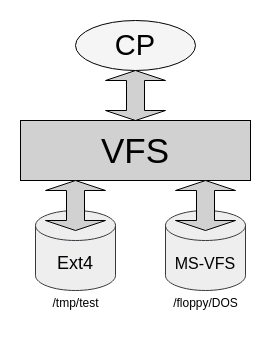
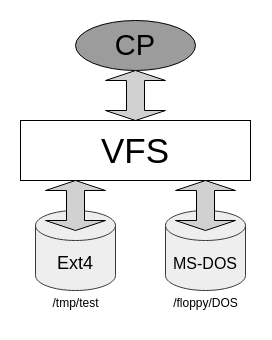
node "CP": fillcolor #f5f5f5 -> #9c9c9c
node "VFS": fillcolor #d1d1d1 -> #ffffff
node "MS-VFS": label "MS-VFS" -> "MS-DOS"
